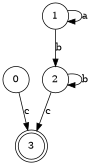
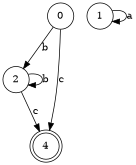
edge "1" -> "2": now "0" -> "2"
node "3": label "3" -> "4"
